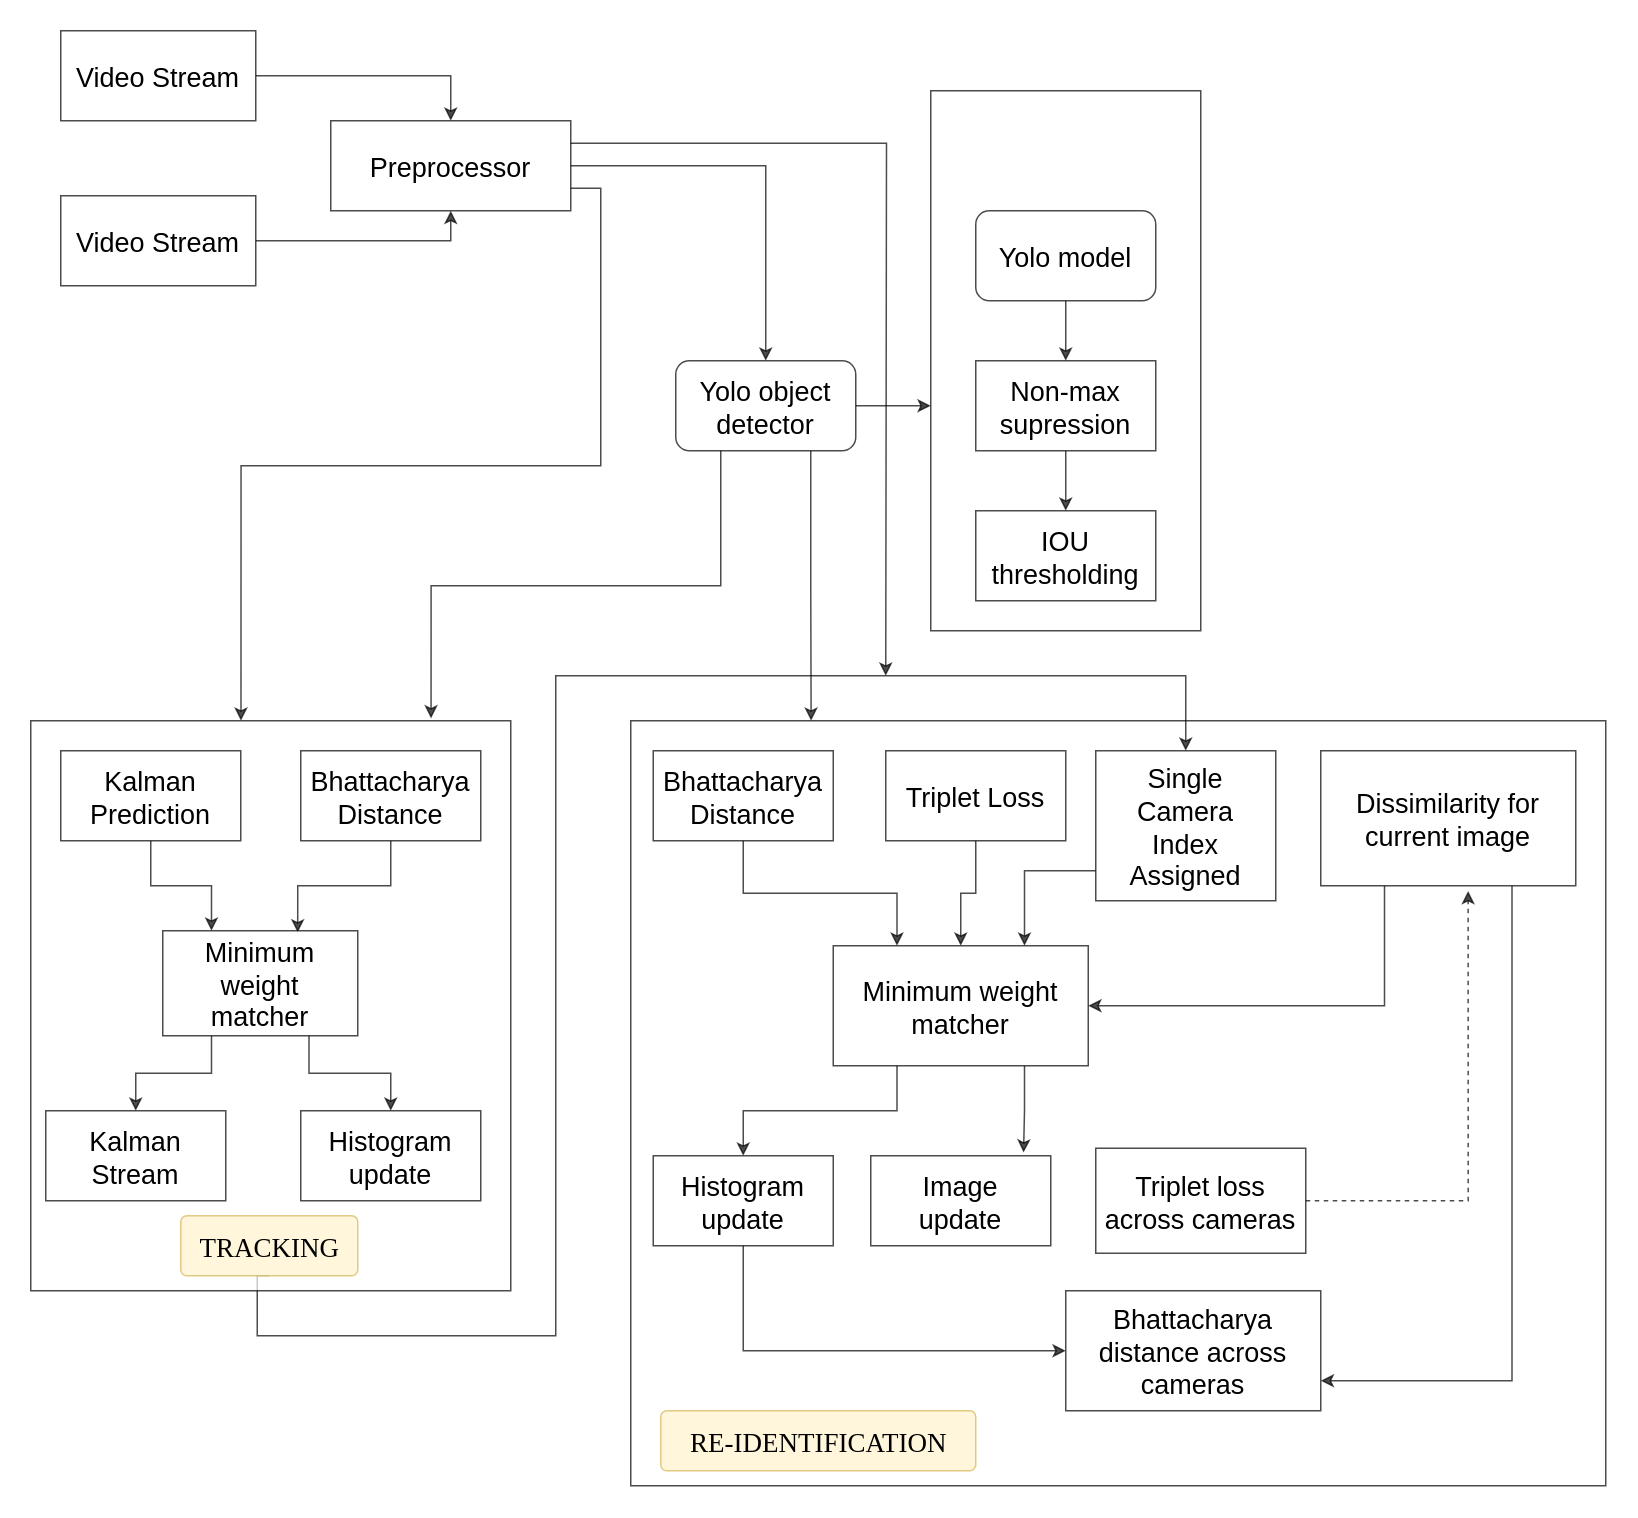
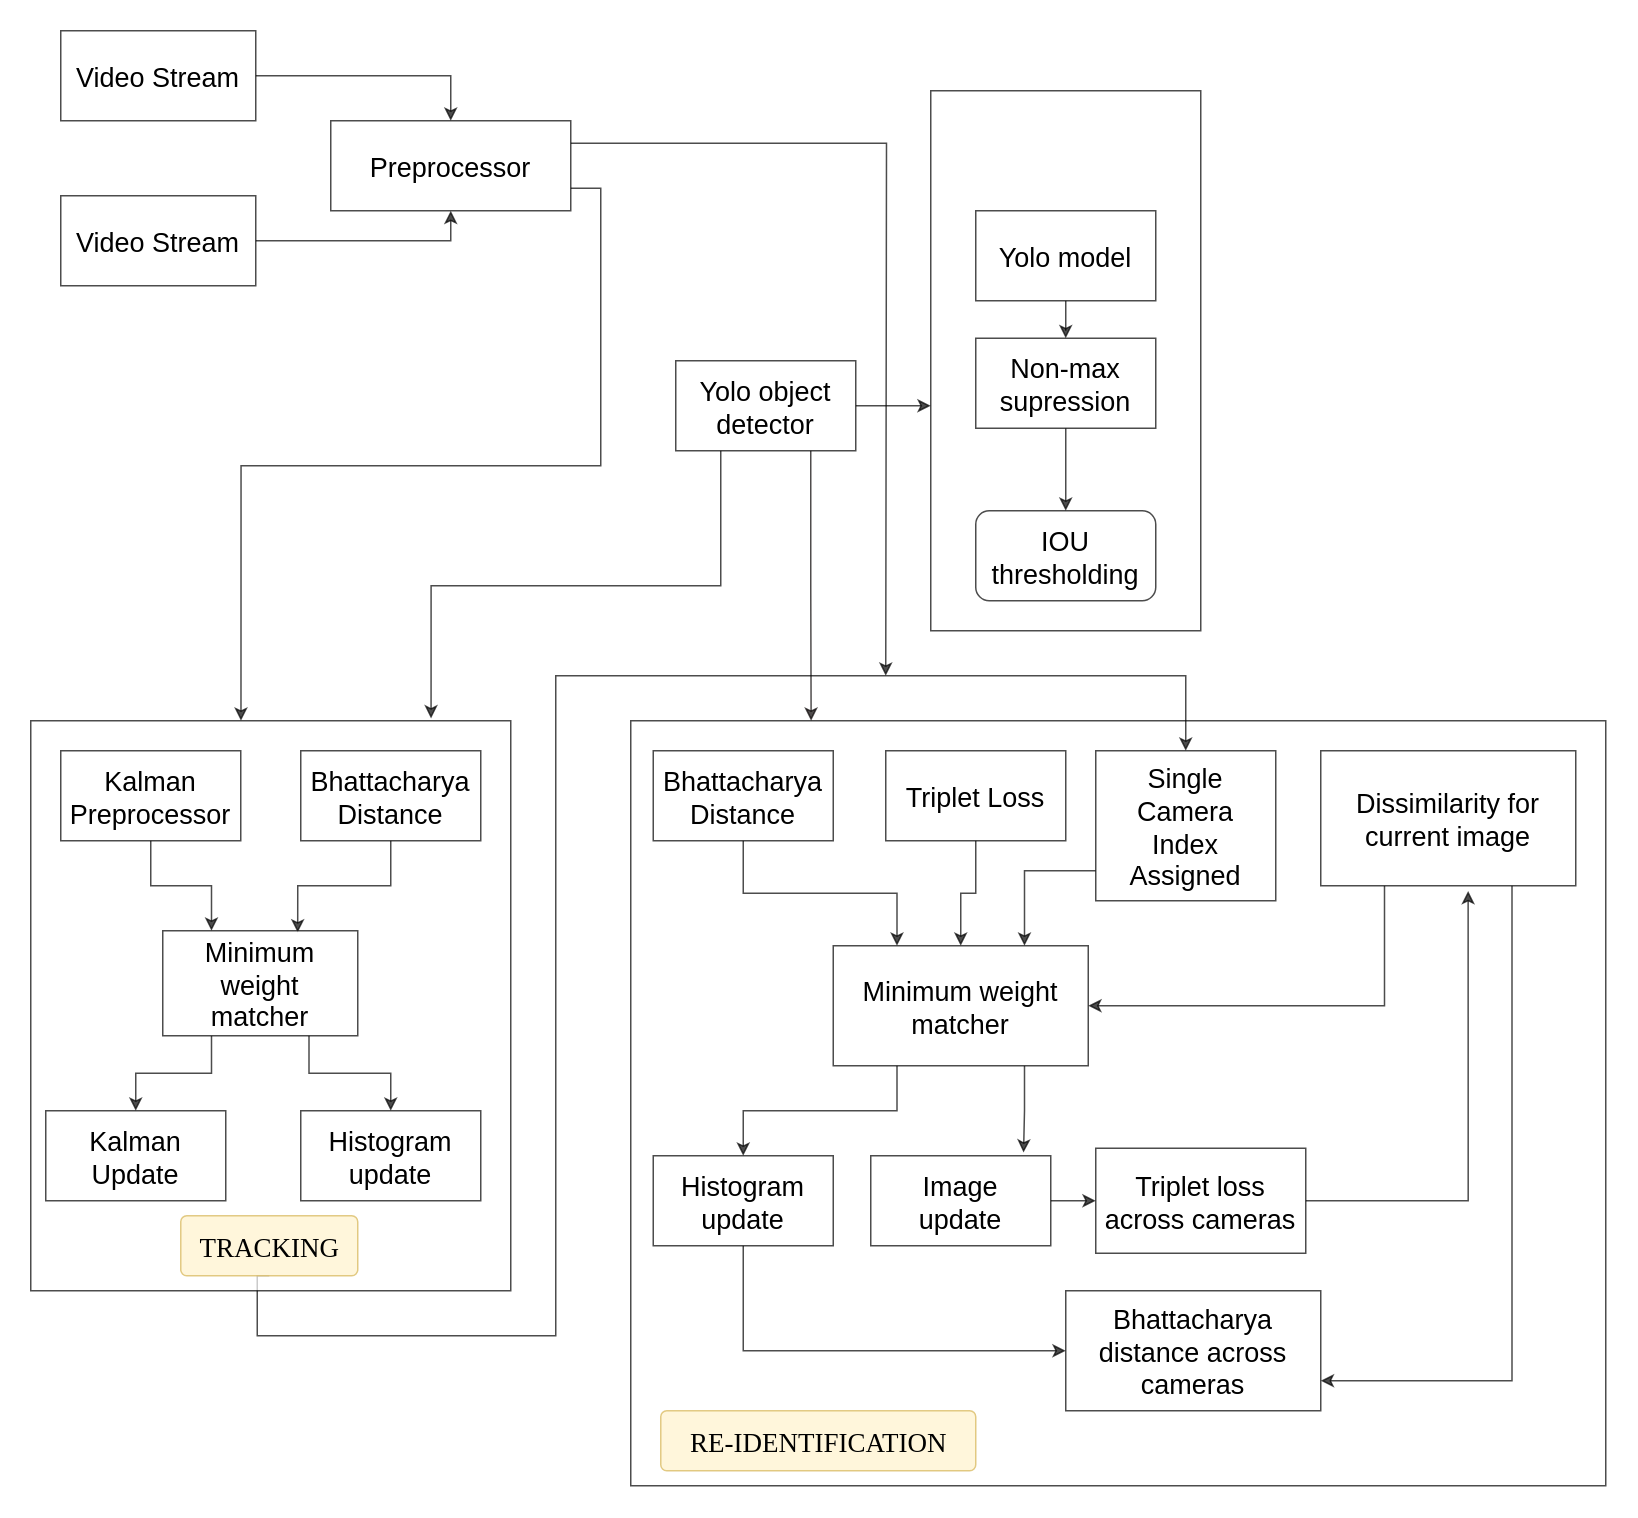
edge "Preprocessor" -> "Yolo object detector": removed
node "Yolo model": shape rounded rectangle -> rectangle
node "Yolo object detector": shape rounded rectangle -> rectangle
node "Non-max supression": moved (1066, 406) -> (1066, 383)
node "IOU thresholding": shape rectangle -> rounded rectangle
node "Kalman Prediction": label "Kalman Prediction" -> "Kalman Preprocessor"
edge "Triplet loss across cameras" -> "Dissimilarity for current image": style dashed -> solid
node "Kalman Stream": label "Kalman Stream" -> "Kalman Update"
edge "Image update" -> "Triplet loss across cameras": added
